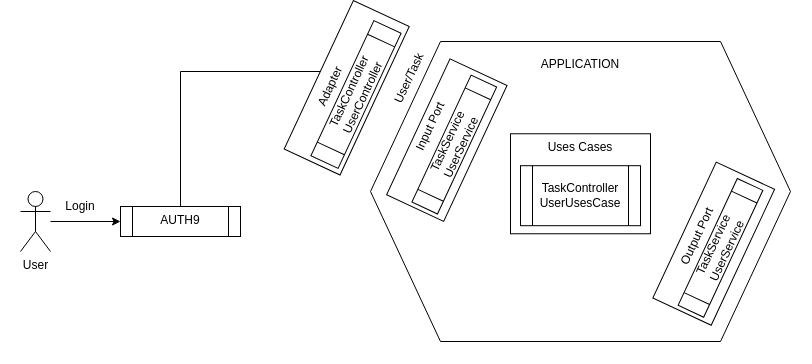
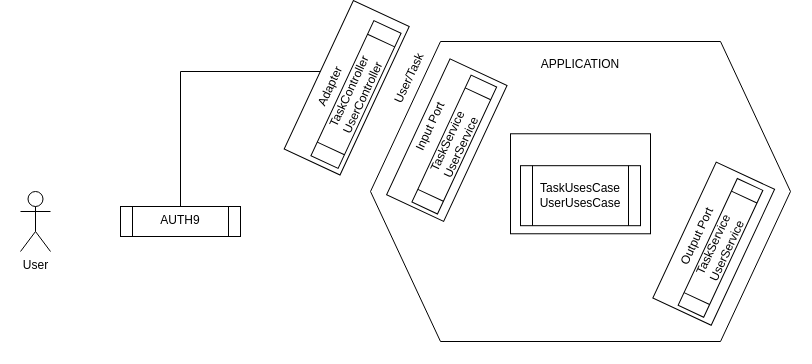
node "Uses Cases": removed
node "TaskController UserUsesCase": label "TaskController UserUsesCase" -> "TaskUsesCase UserUsesCase"
node "Login": removed
edge "User" -> "AUTH9": removed
